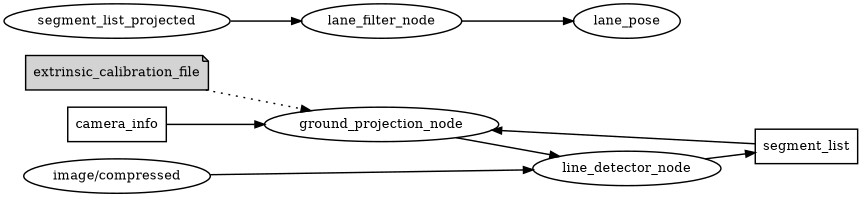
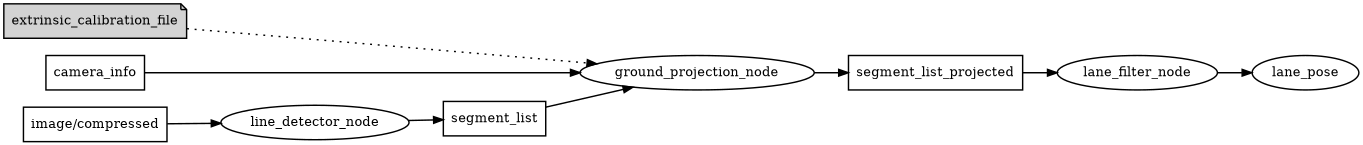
node "segment_list_projected": shape ellipse -> box
edge "ground_projection_node" -> "line_detector_node": now "ground_projection_node" -> "segment_list_projected"
node "image/compressed": shape ellipse -> box
